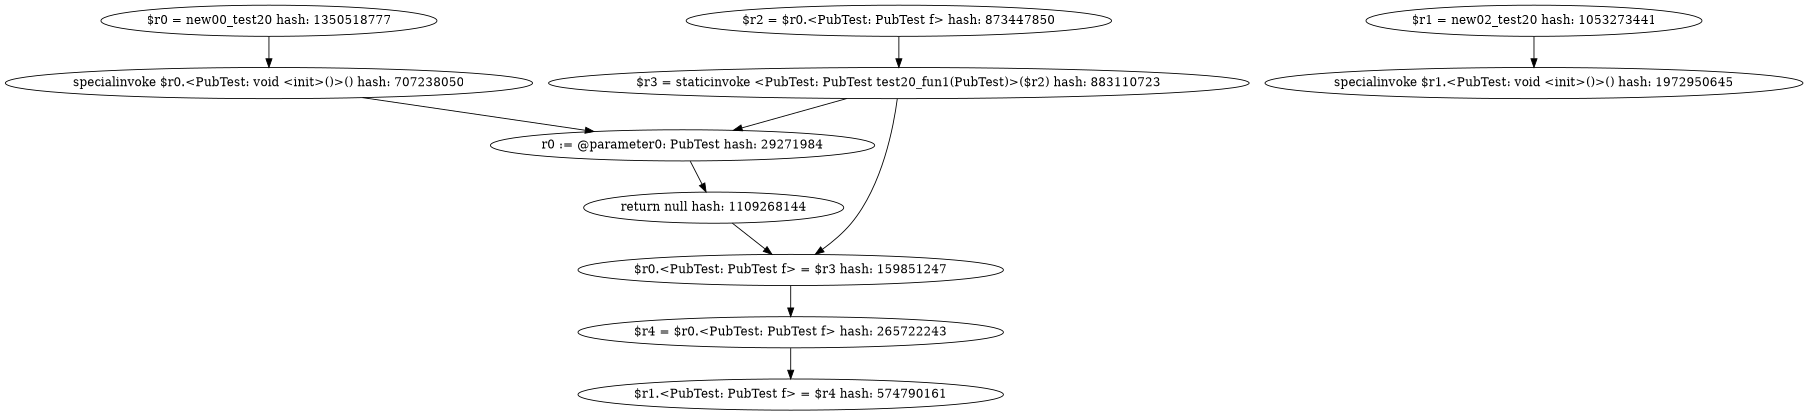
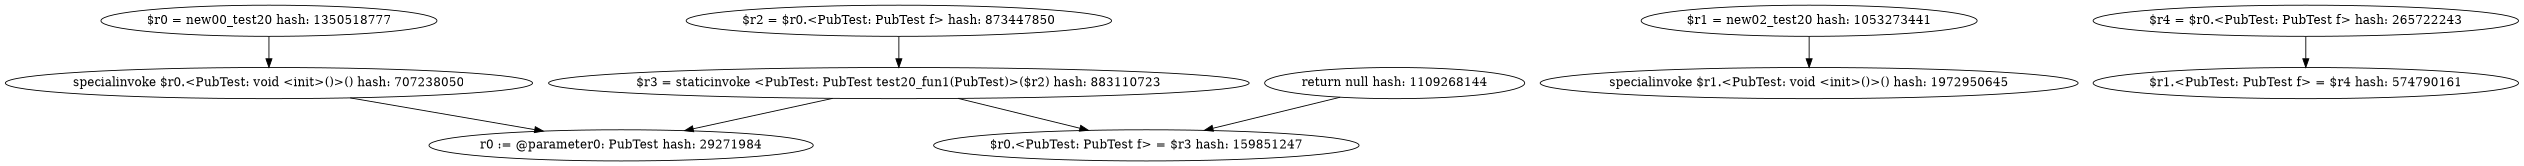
edge "r0 := @parameter0: PubTest hash: 29271984" -> "return null hash: 1109268144": removed
edge "$r0.<PubTest: PubTest f> = $r3 hash: 159851247" -> "$r4 = $r0.<PubTest: PubTest f> hash: 265722243": removed
